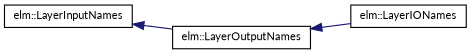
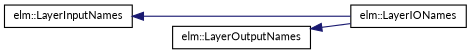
edge "elm::LayerOutputNames" -> "elm::LayerInputNames": now "elm::LayerIONames" -> "elm::LayerInputNames"
